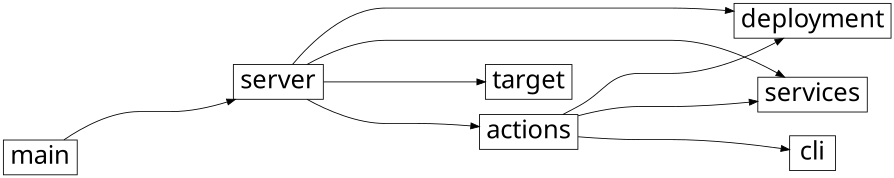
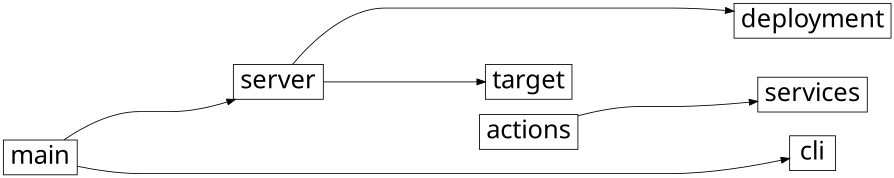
edge "server" -> "services": removed
edge "actions" -> "deployment": removed
edge "server" -> "actions": removed
edge "actions" -> "cli": now "main" -> "cli"
